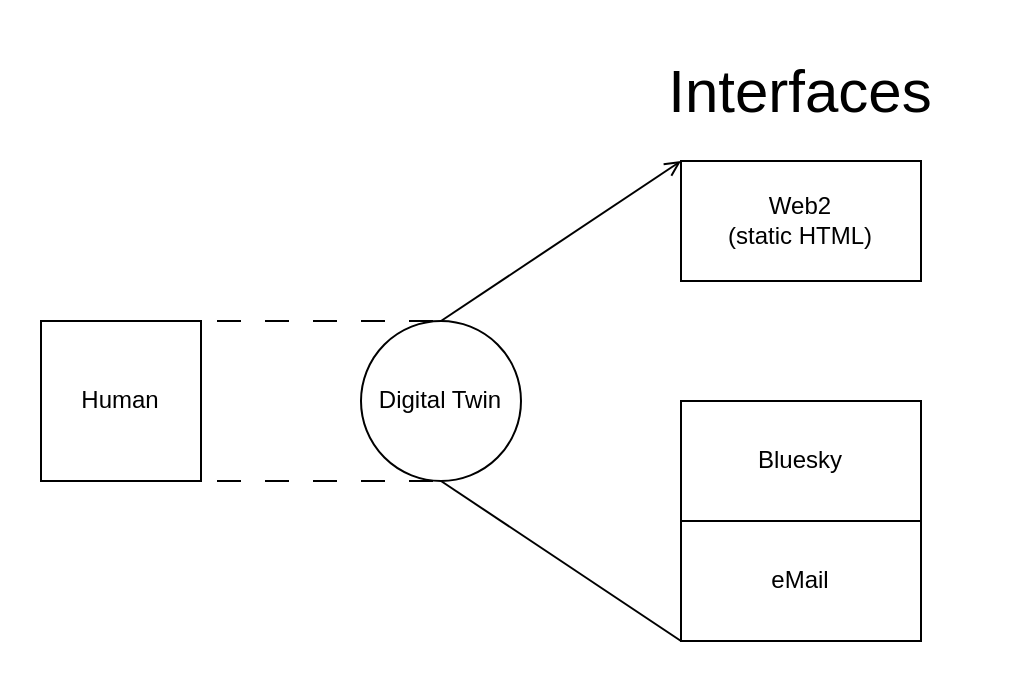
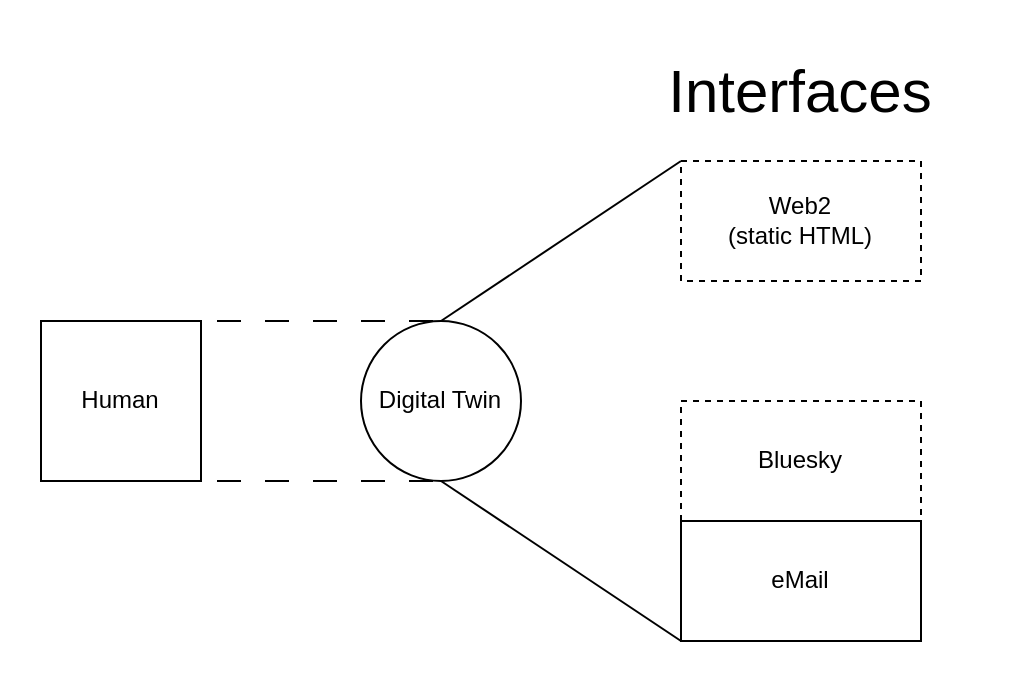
edge "Digital Twin" -> "Web2 (static HTML)": arrowhead open -> none
node "Web2 (static HTML)": style solid -> dashed
node "Bluesky": style solid -> dashed
